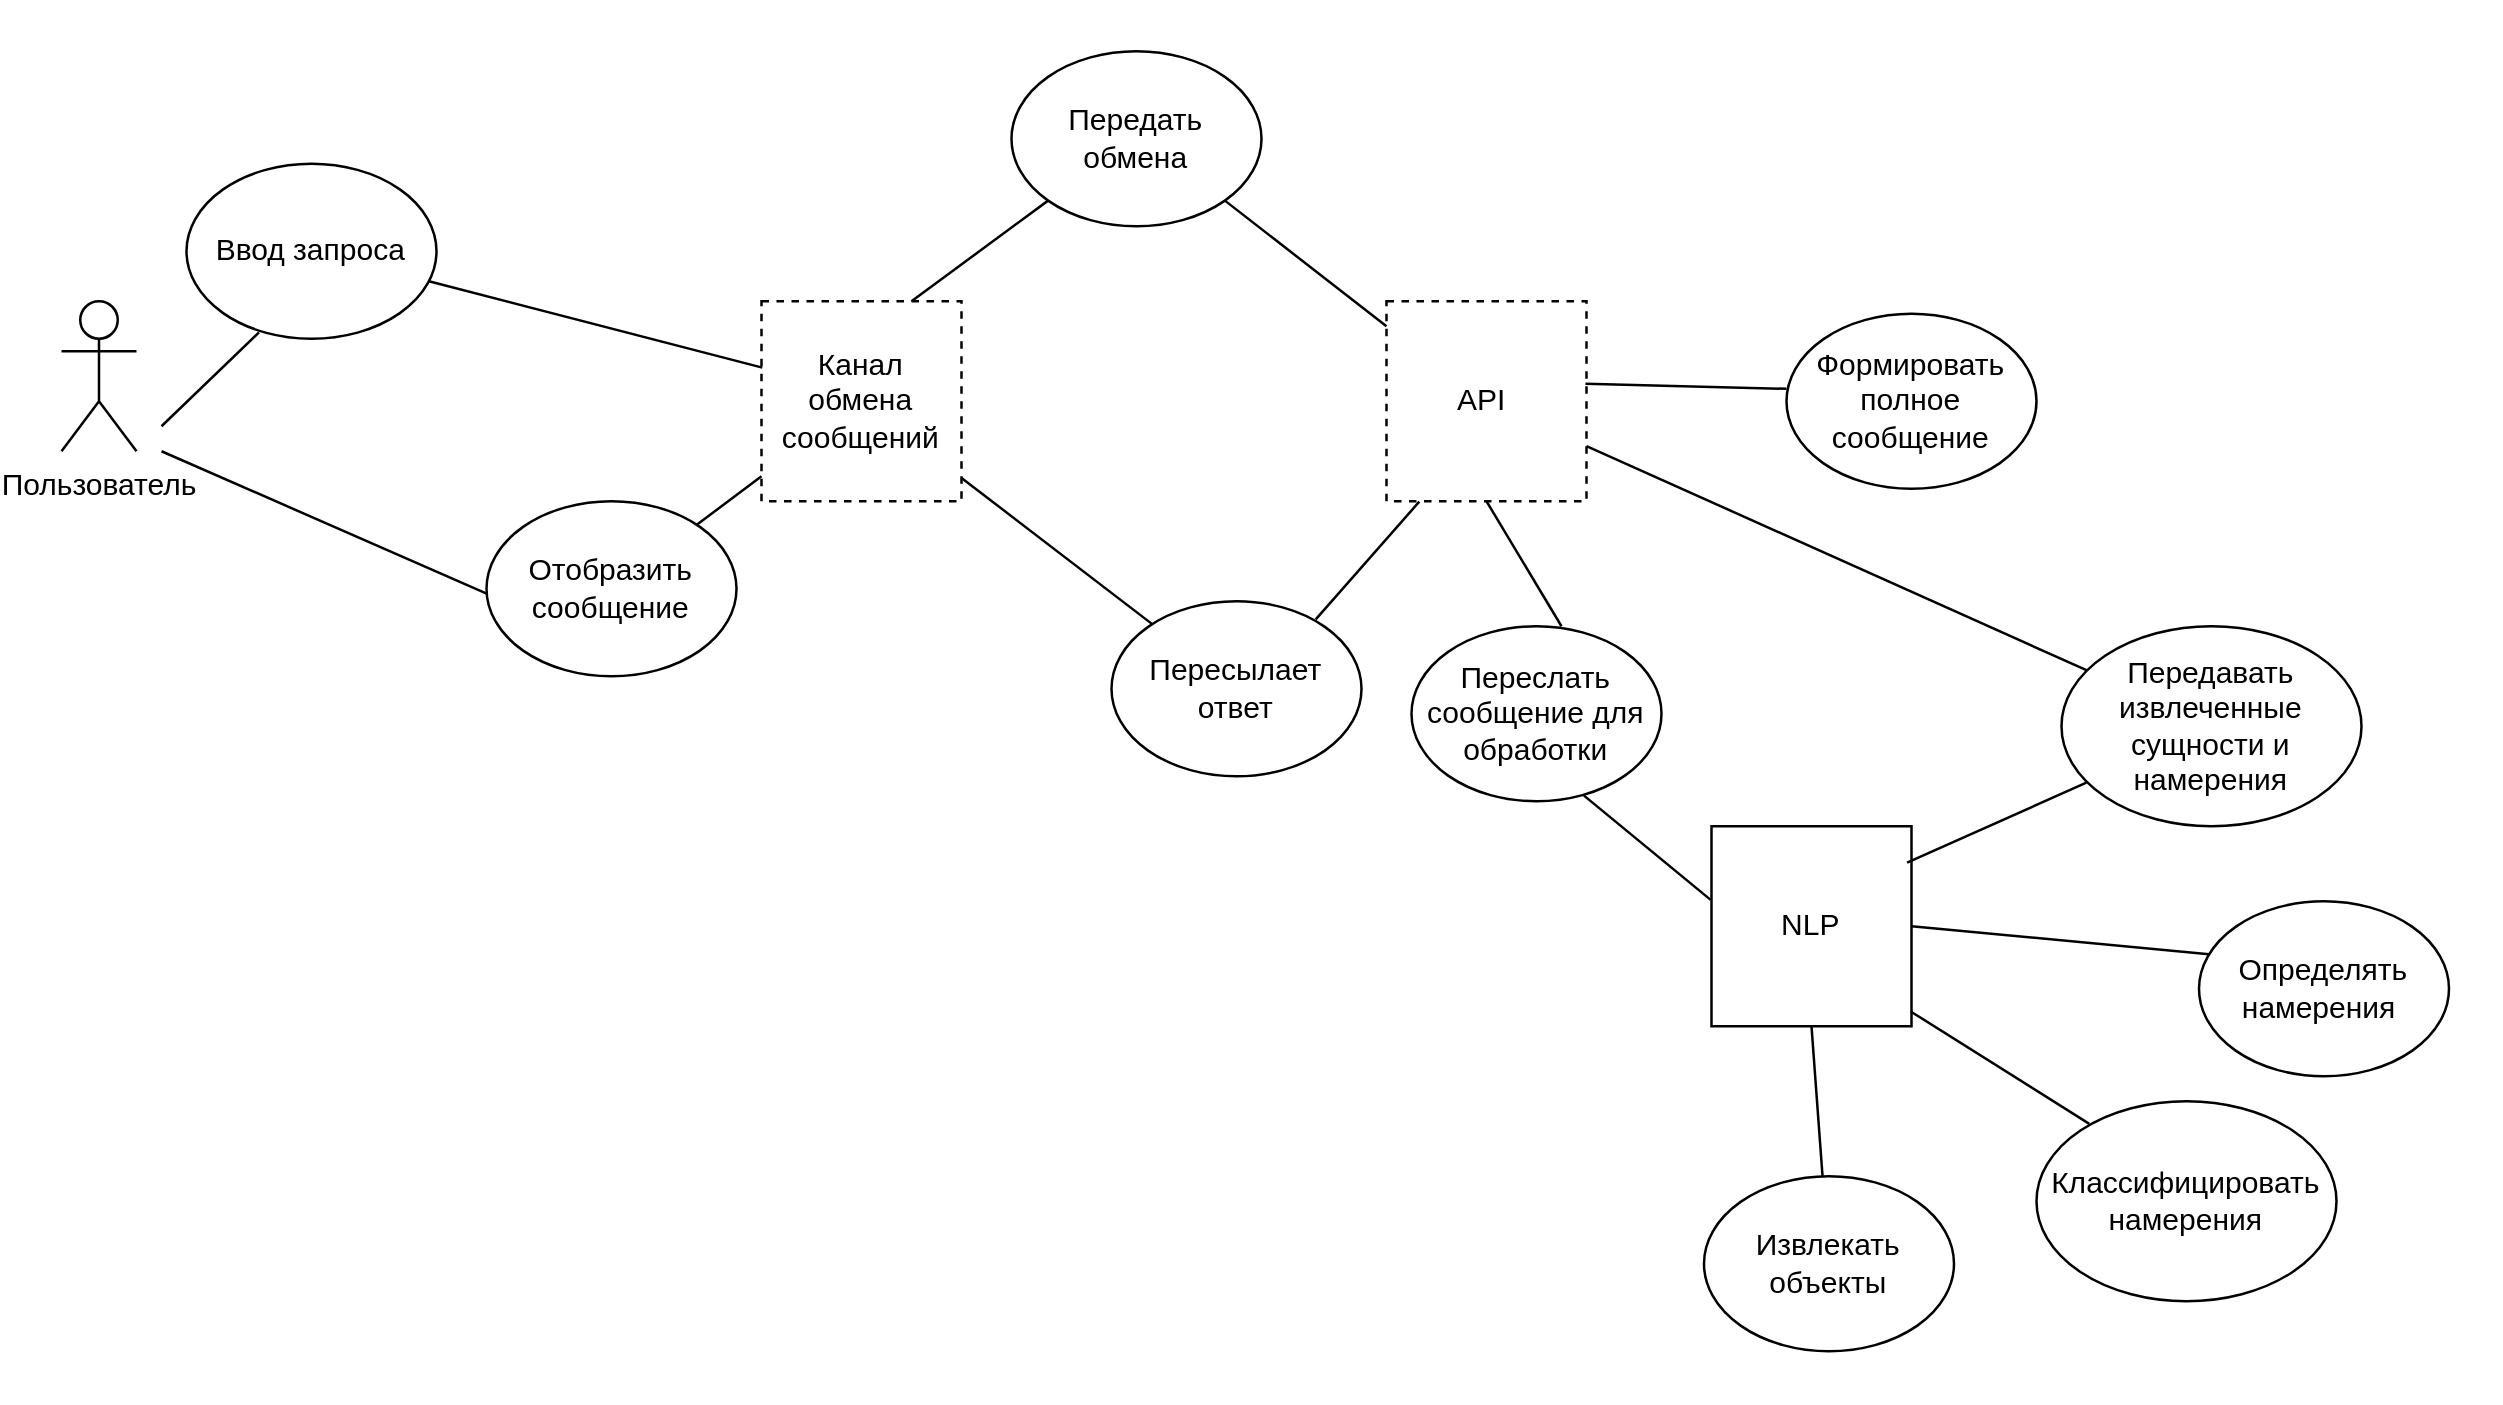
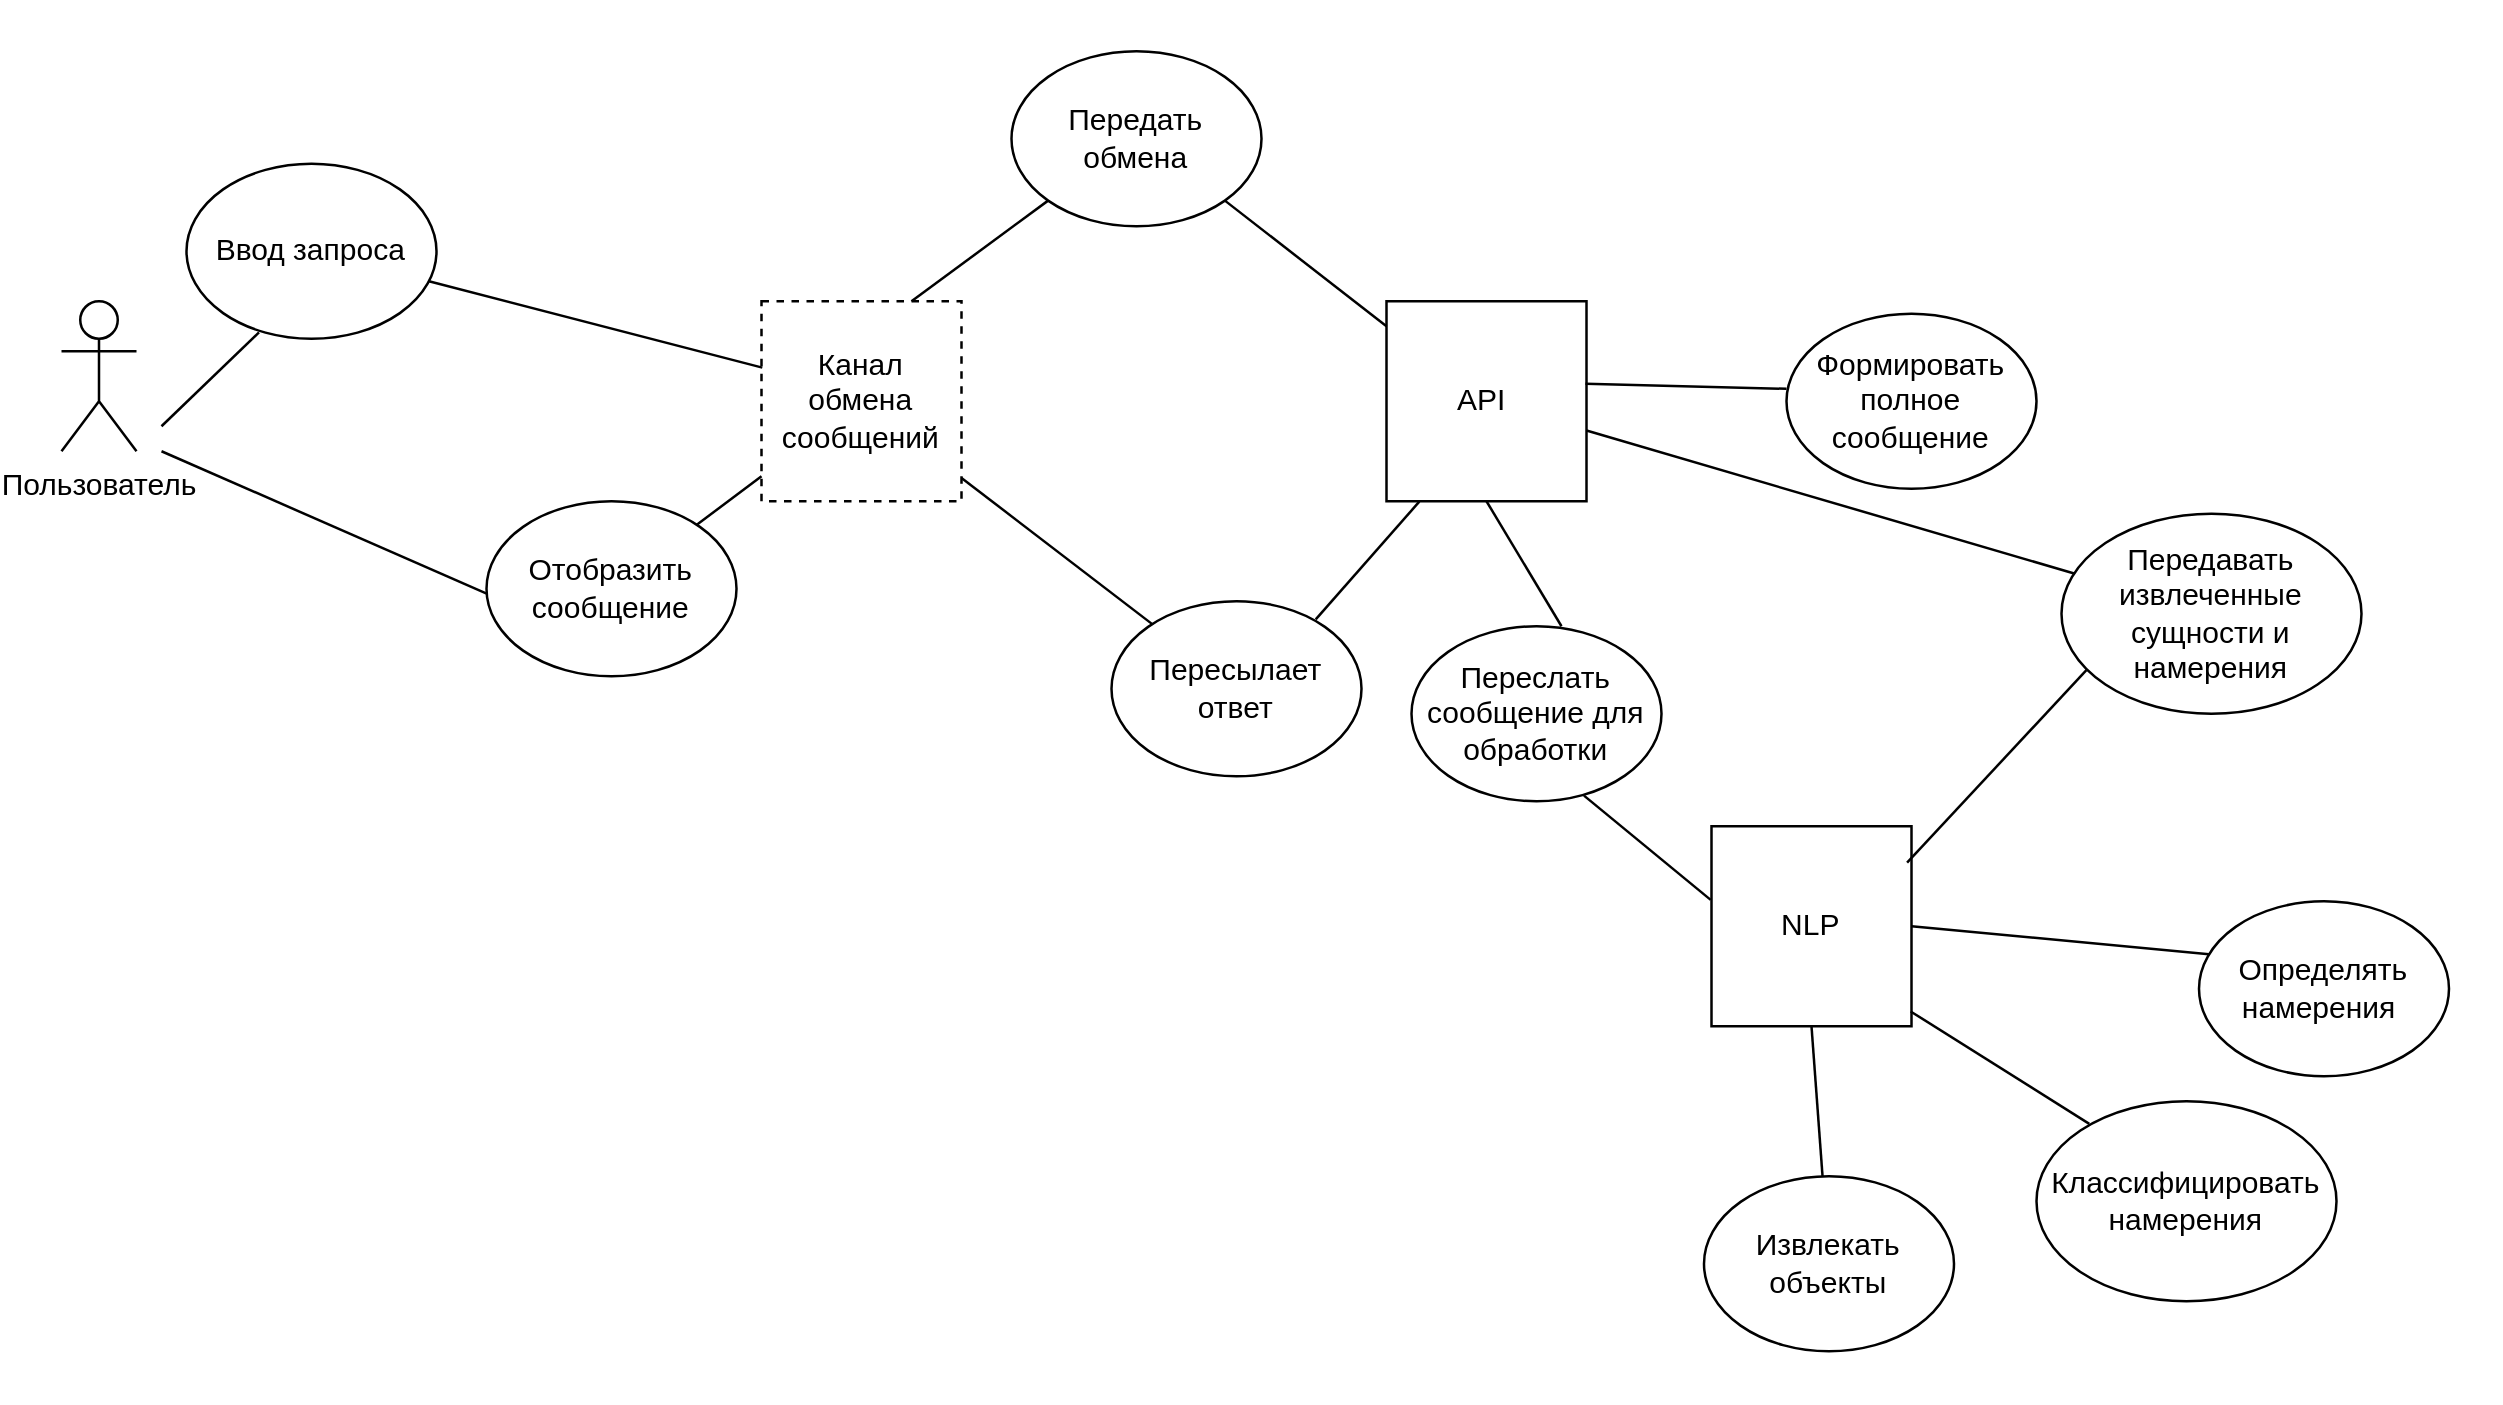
node "API": style dashed -> solid
node "Передавать извлеченные сущности и намерения": moved (2211, 726) -> (2211, 614)
